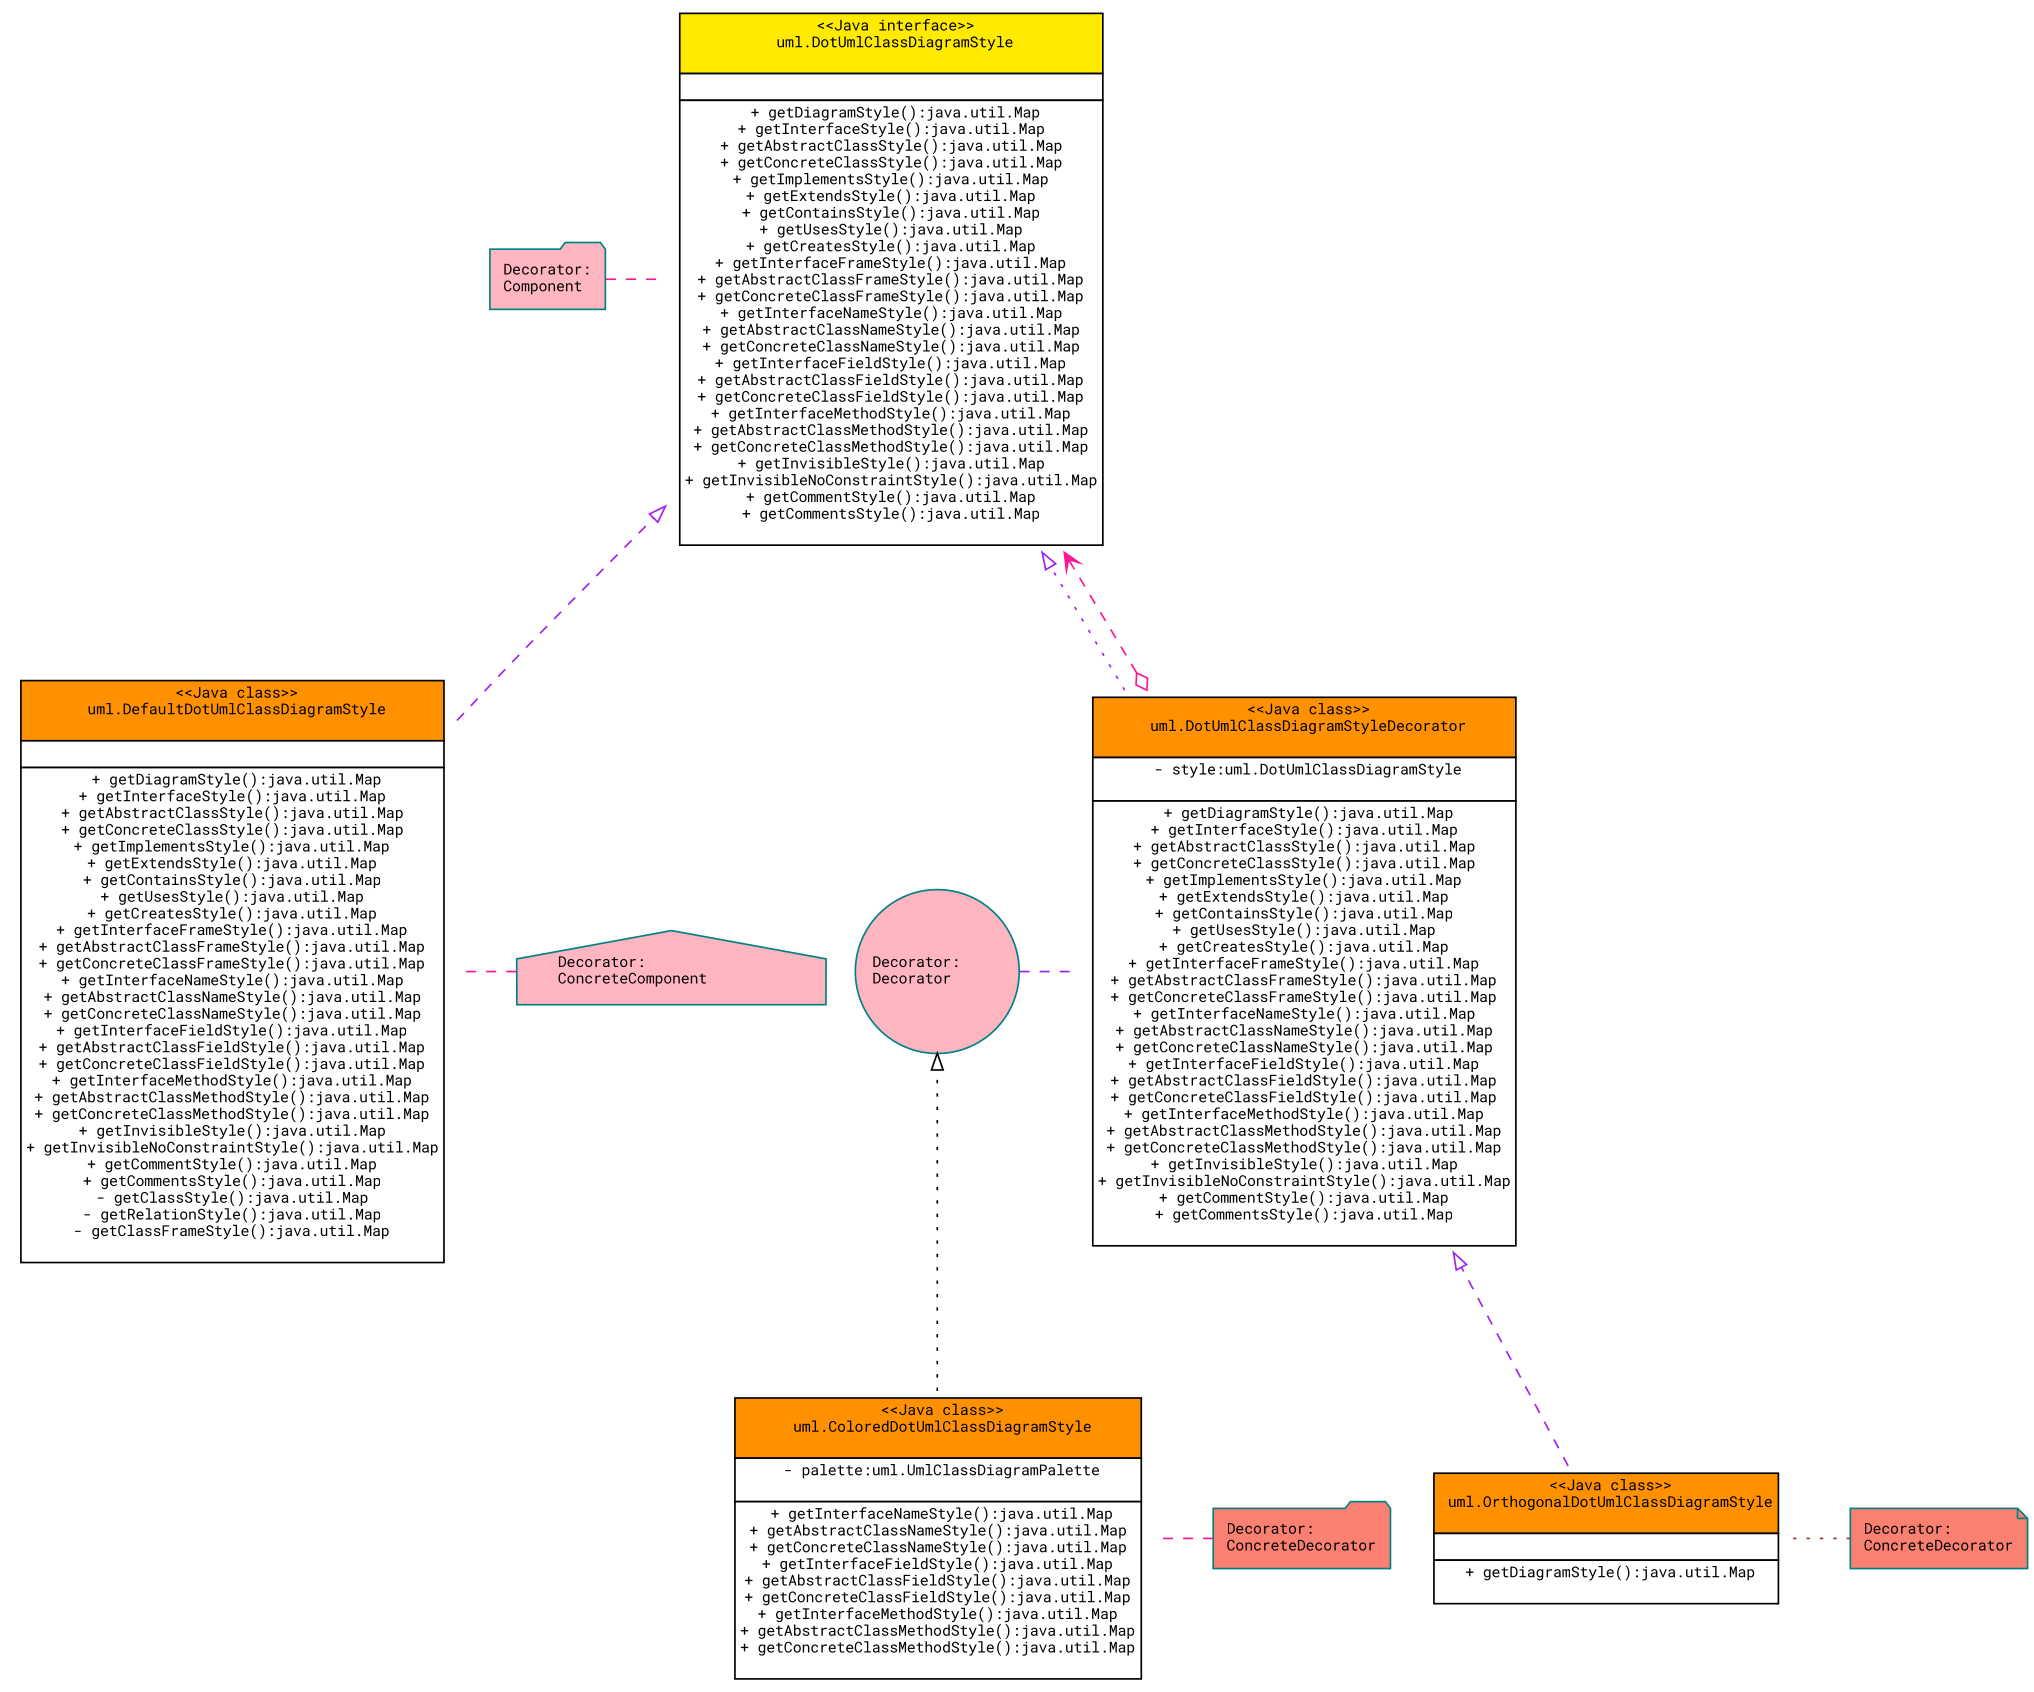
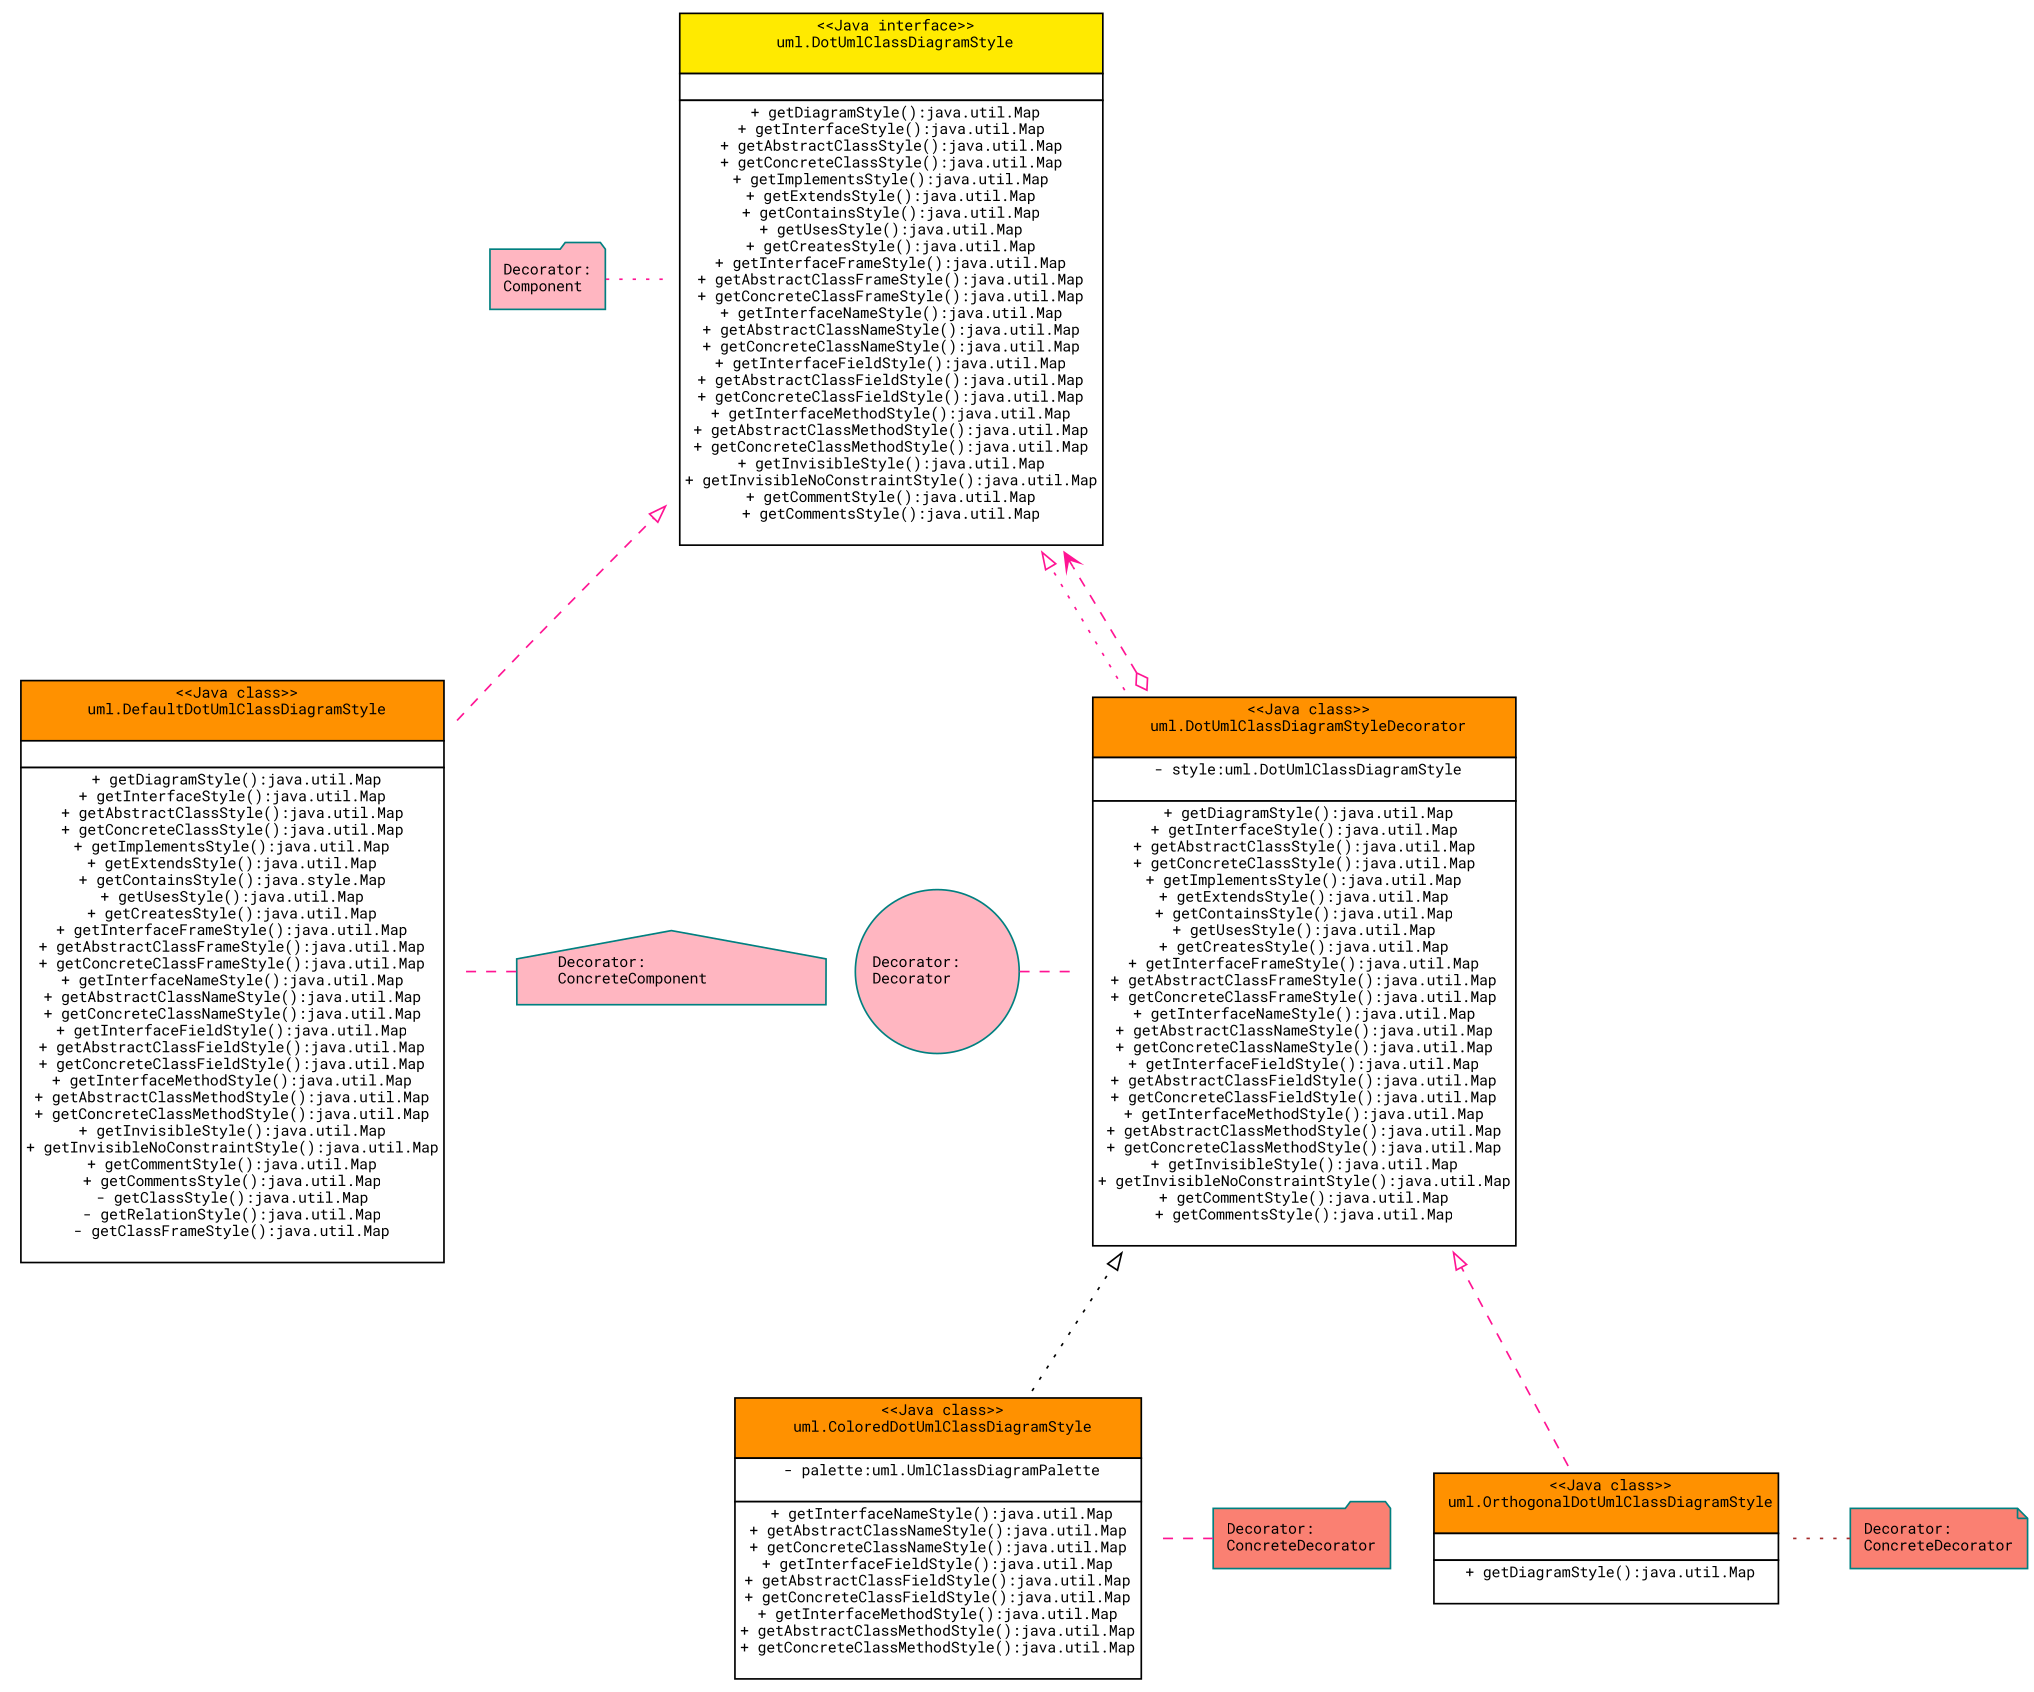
edge "Decorator: Component" -- "uml.DotUmlClassDiagramStyle": style dashed -> dotted
edge "uml.DefaultDotUmlClassDiagramStyle" -> "uml.DotUmlClassDiagramStyle": color purple -> deeppink
edge "uml.DotUmlClassDiagramStyleDecorator" -> "uml.DotUmlClassDiagramStyle": color purple -> deeppink
node "uml.DefaultDotUmlClassDiagramStyle": text "+ getContainsStyle():java.util.Map" -> "+ getContainsStyle():java.style.Map"
edge "Decorator: Decorator" -- "uml.DotUmlClassDiagramStyleDecorator": color purple -> deeppink
edge "uml.ColoredDotUmlClassDiagramStyle" -> "Decorator: Decorator": now "uml.ColoredDotUmlClassDiagramStyle" -> "uml.DotUmlClassDiagramStyleDecorator"
edge "uml.OrthogonalDotUmlClassDiagramStyle" -> "uml.DotUmlClassDiagramStyleDecorator": color purple -> deeppink
